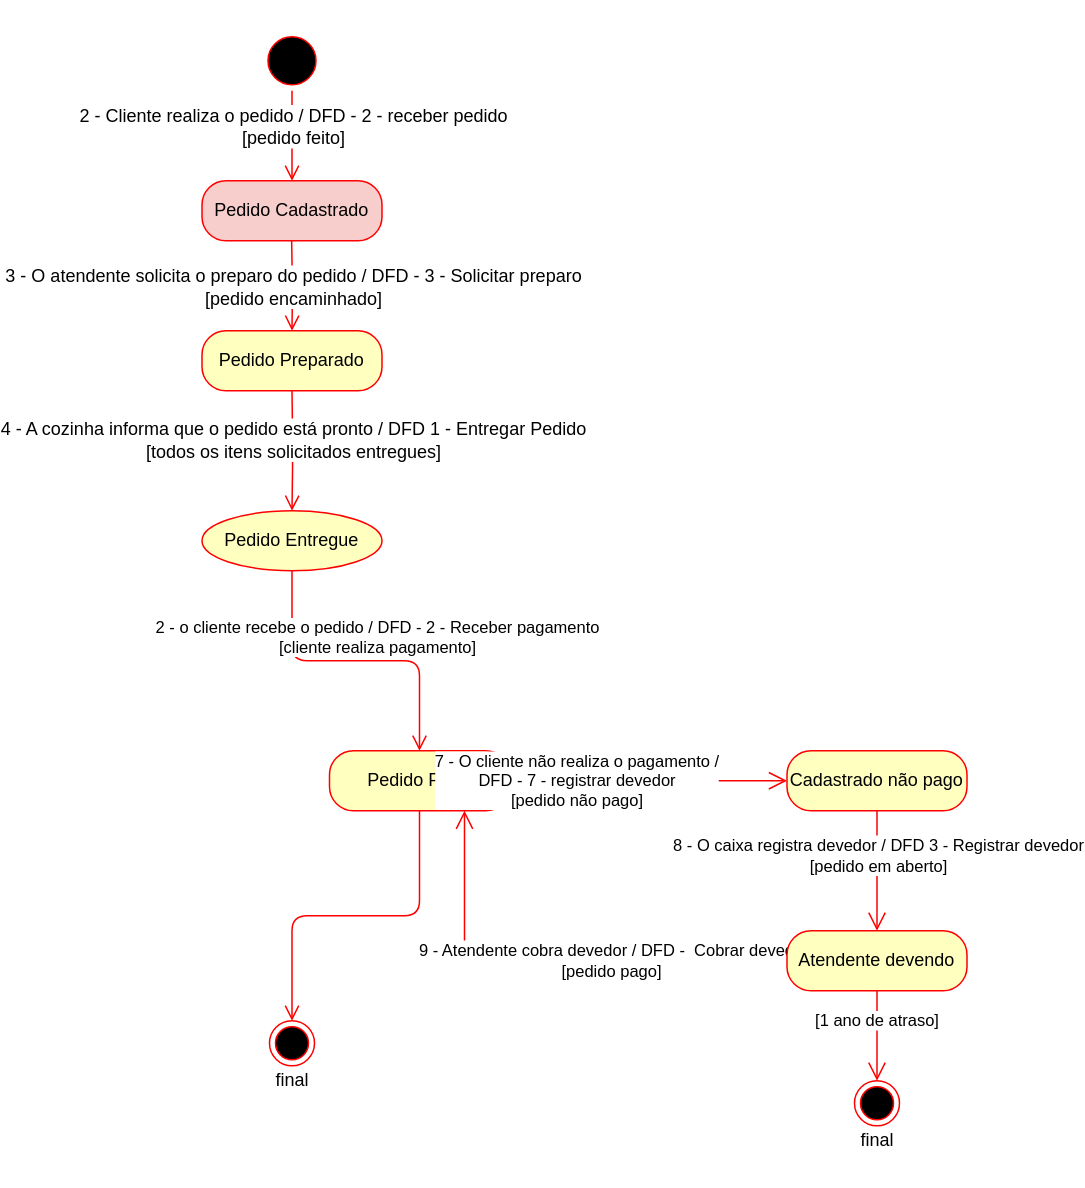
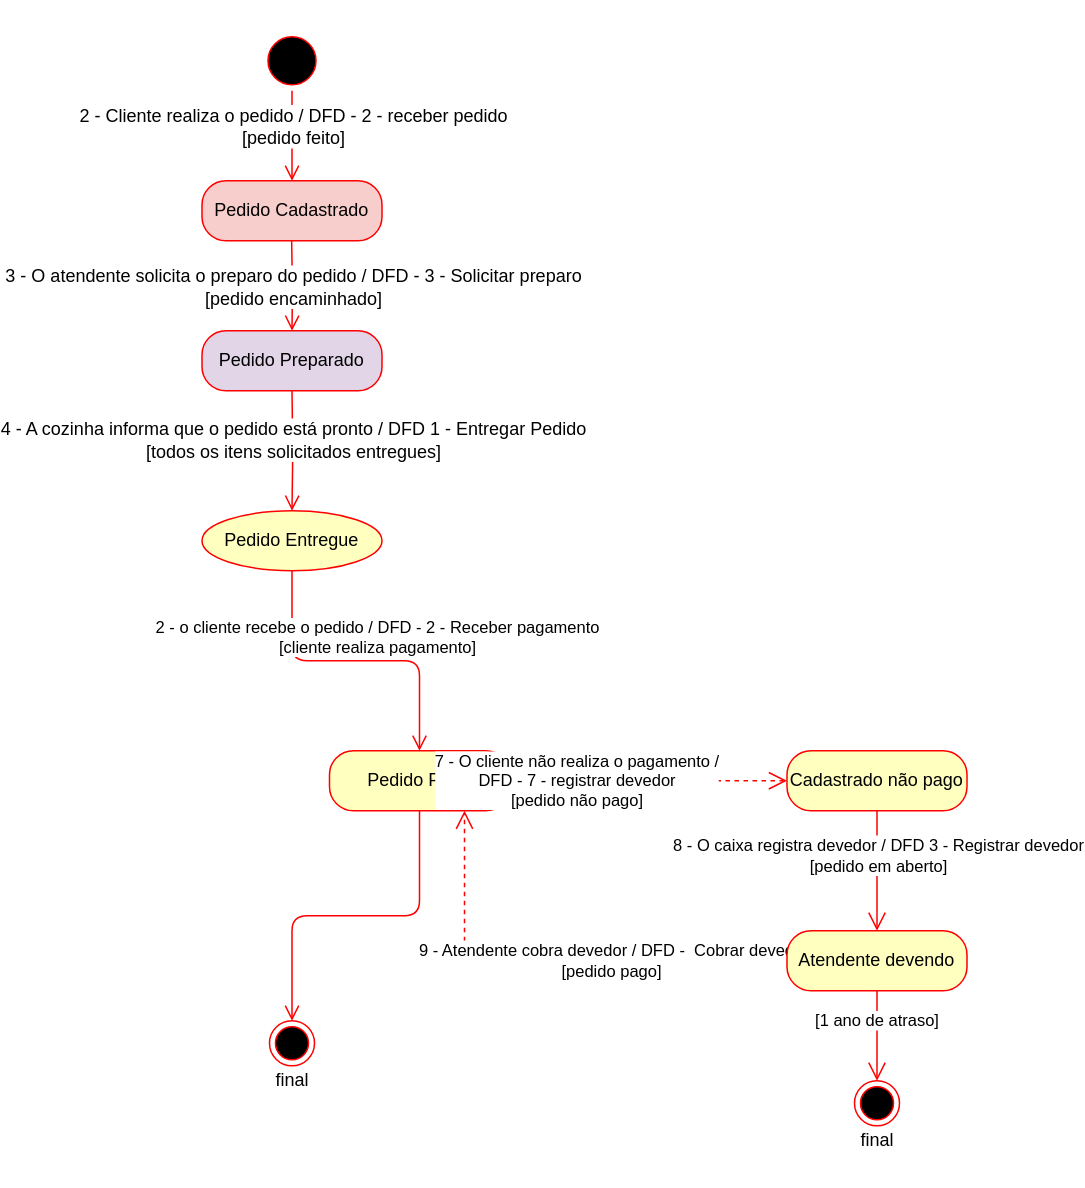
node "Pedido Preparado": fillcolor #ffffc0 -> #e1d5e7
edge "Pedido Pago" -> "Cadastrado não pago": style solid -> dashed
edge "Atendente devendo" -> "Pedido Pago": style solid -> dashed
